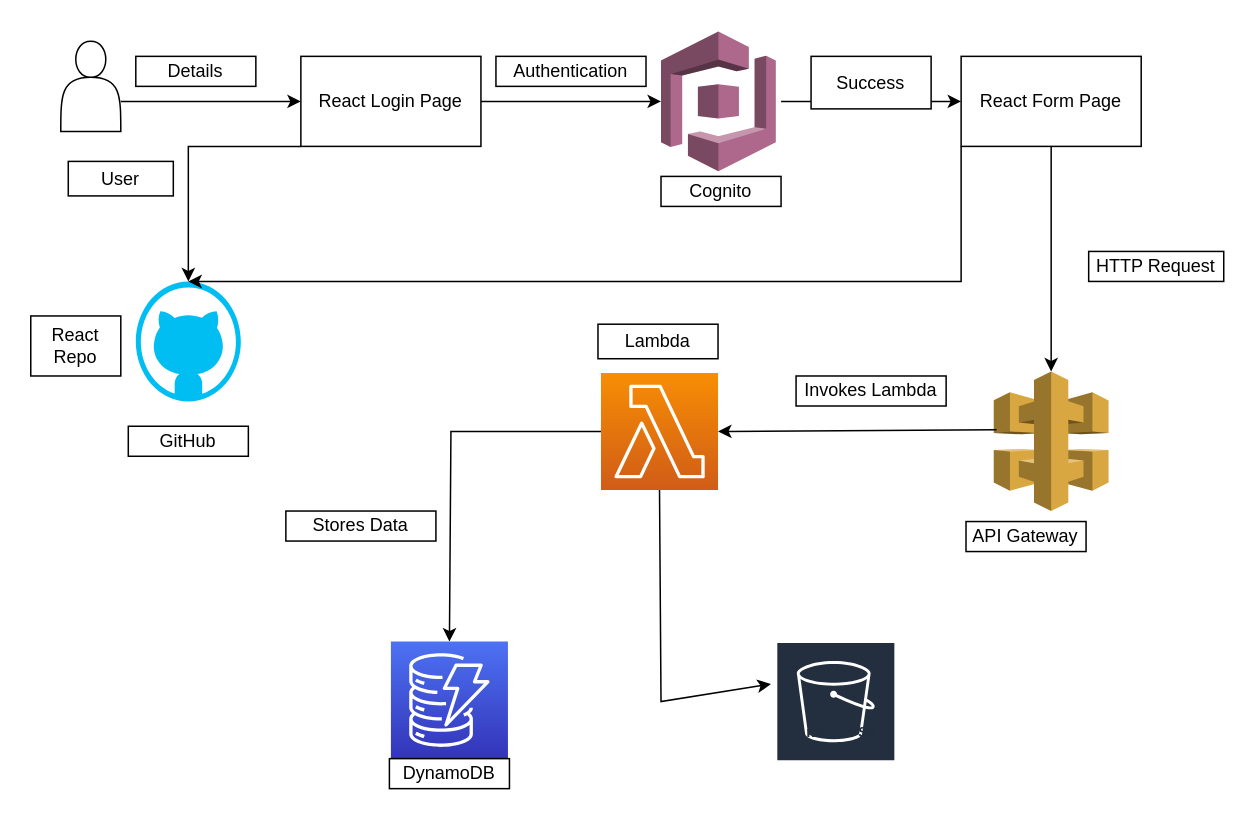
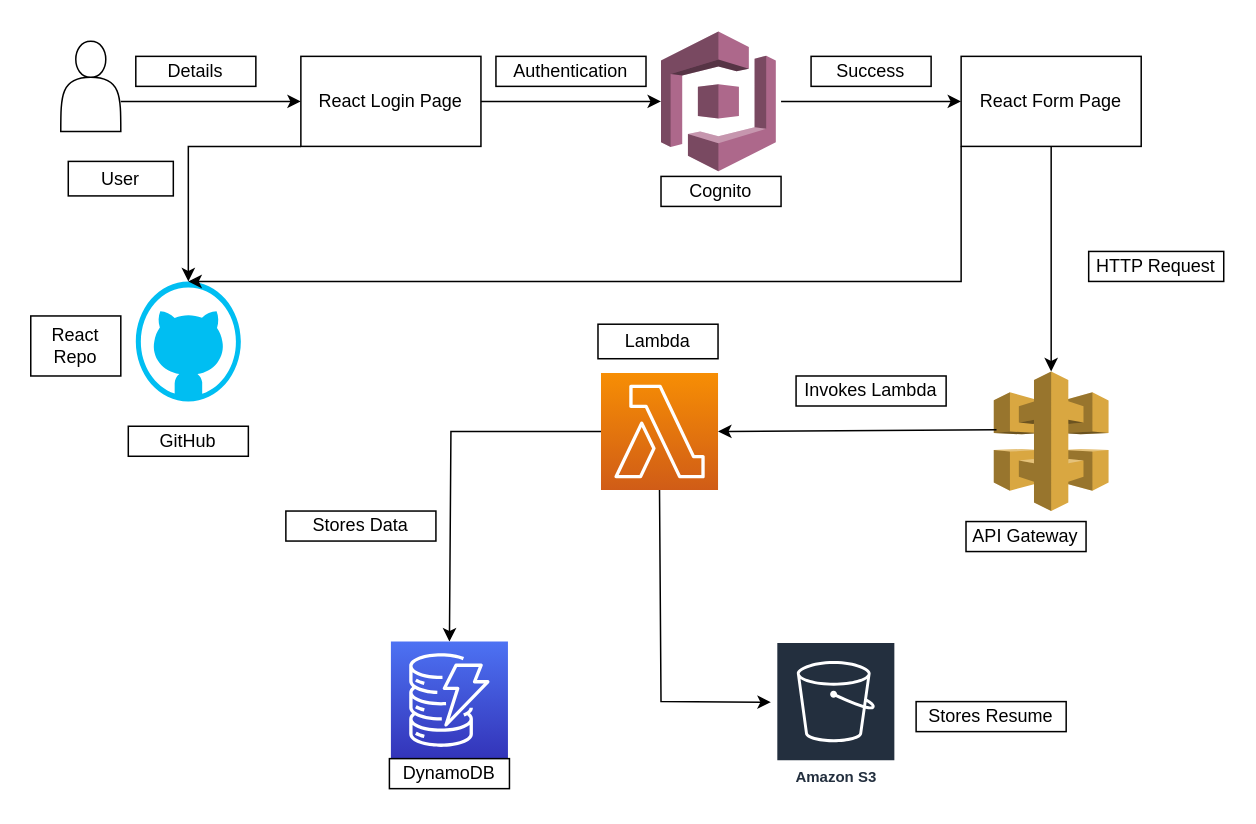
node "Success": size 120x53 -> 120x30
node "Amazon S3": size 120x105 -> 120x150
node "Stores Resume": added
